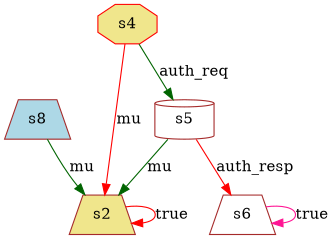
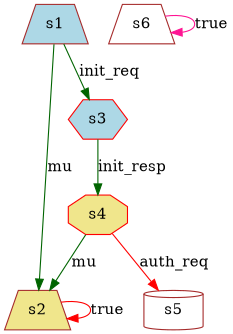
edge "s4" -> "s5": color darkgreen -> red
edge "s4" -> "s2": color red -> darkgreen
node "s8": label "s8" -> "s1"
node "s3": added
edge "s5" -> "s6": removed, label "auth_resp"
edge "s5" -> "s2": removed, label "mu"
